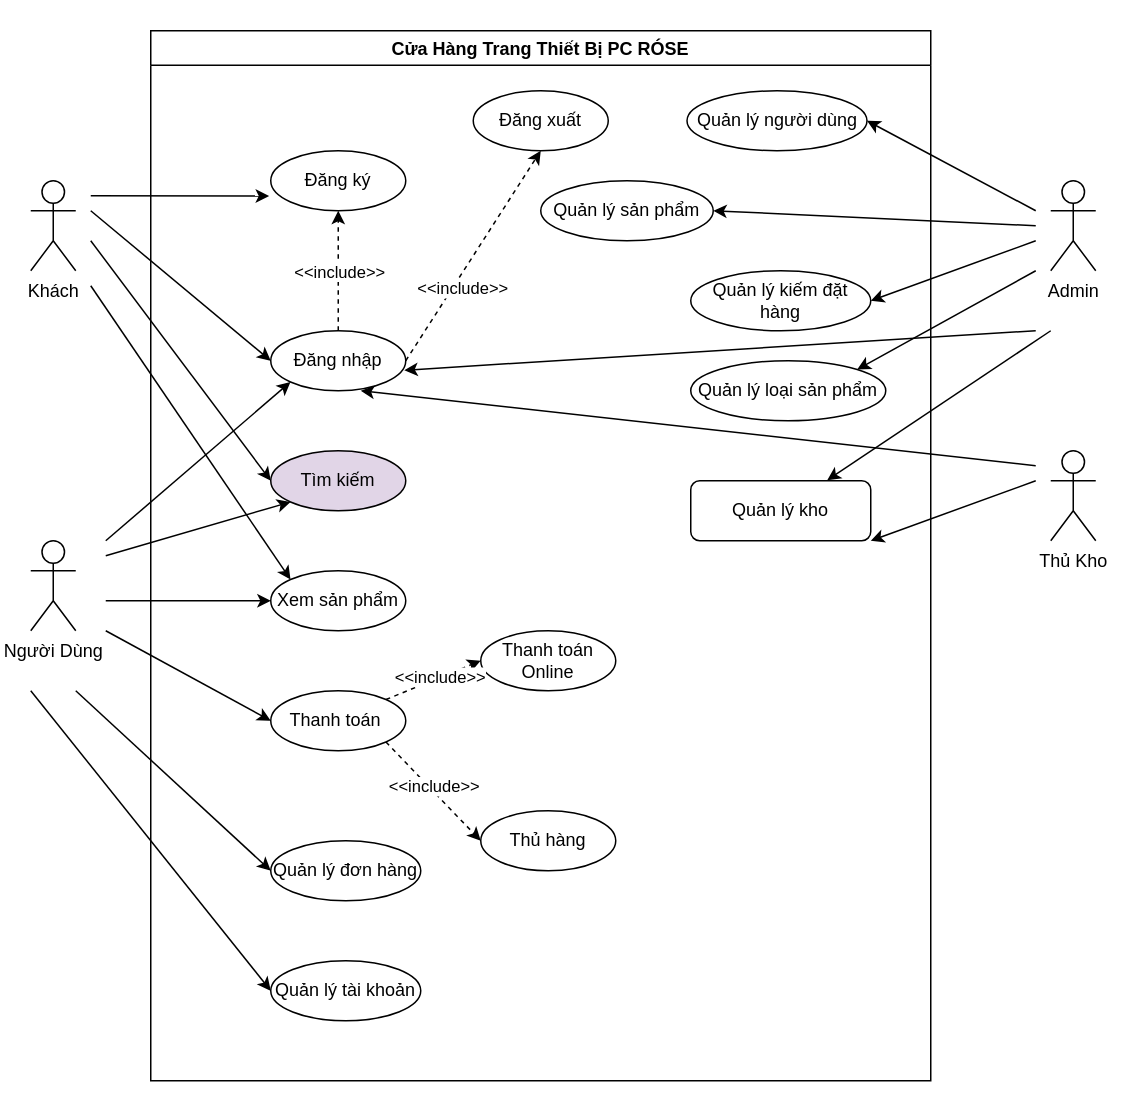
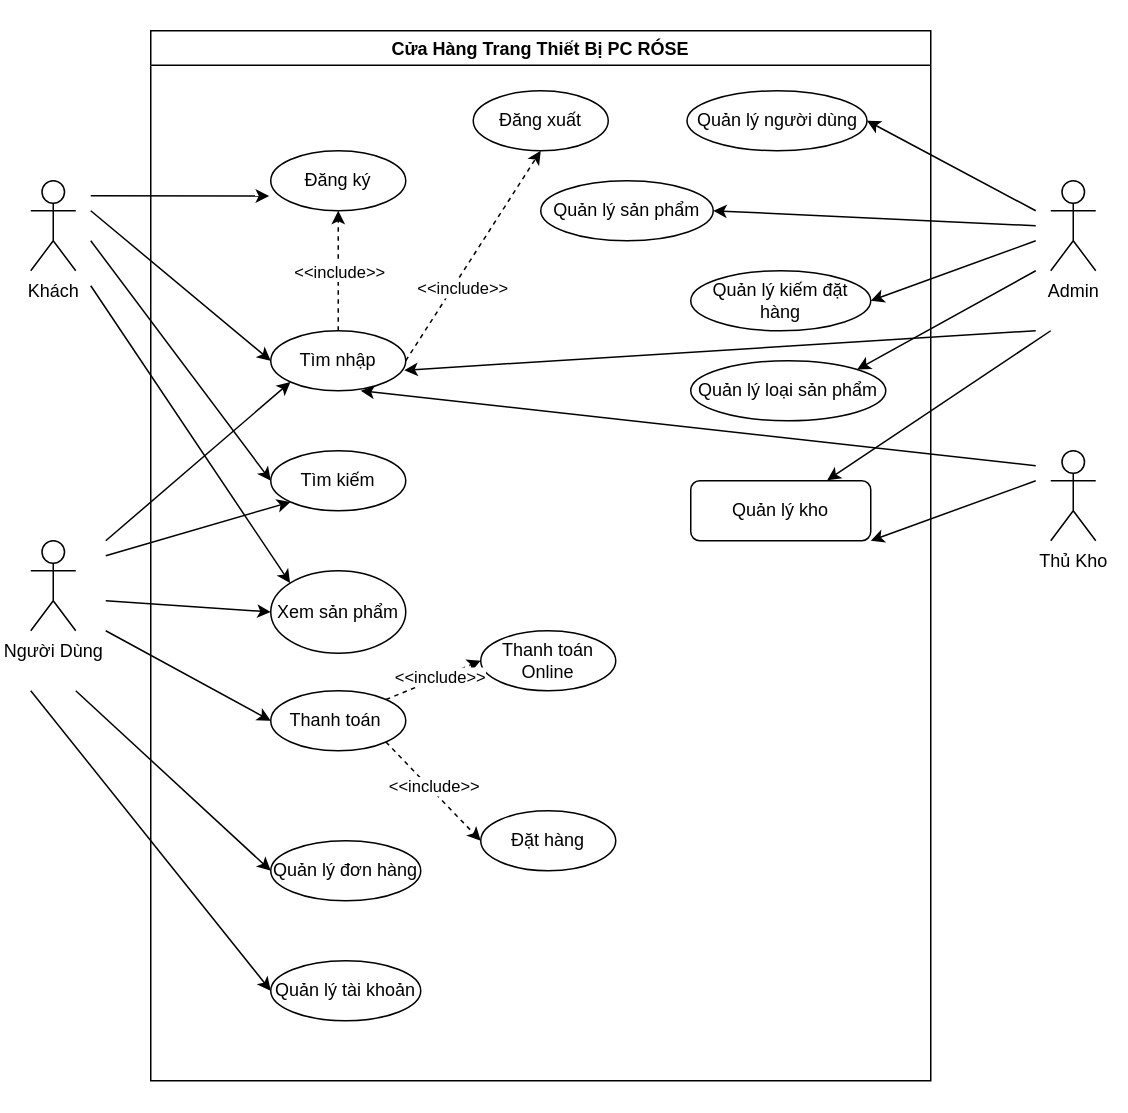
node "Đăng nhập": label "Đăng nhập" -> "Tìm nhập"
node "Tìm kiếm": fillcolor #e1d5e7 -> #ffffff
node "Xem sản phẩm": size 135x60 -> 135x83
node "Thủ hàng": label "Thủ hàng" -> "Đặt hàng"
